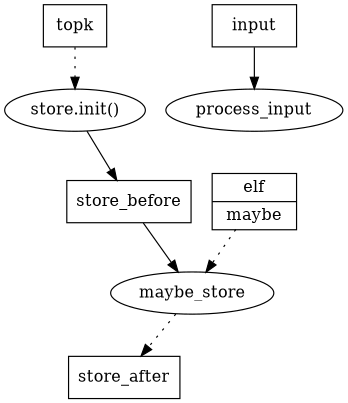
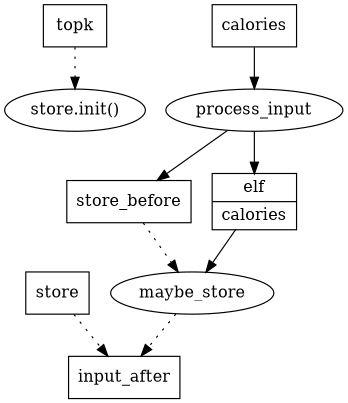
node "input": label "input" -> "calories"
edge "process_input" -> "elf": added
edge "store.init()" -> "store_before": now "process_input" -> "store_before"
node "elf": text "maybe" -> "calories"
edge "store_before" -> "maybe_store": style solid -> dotted
edge "elf" -> "maybe_store": style dotted -> solid
node "store": added
node "store_after": label "store_after" -> "input_after"
